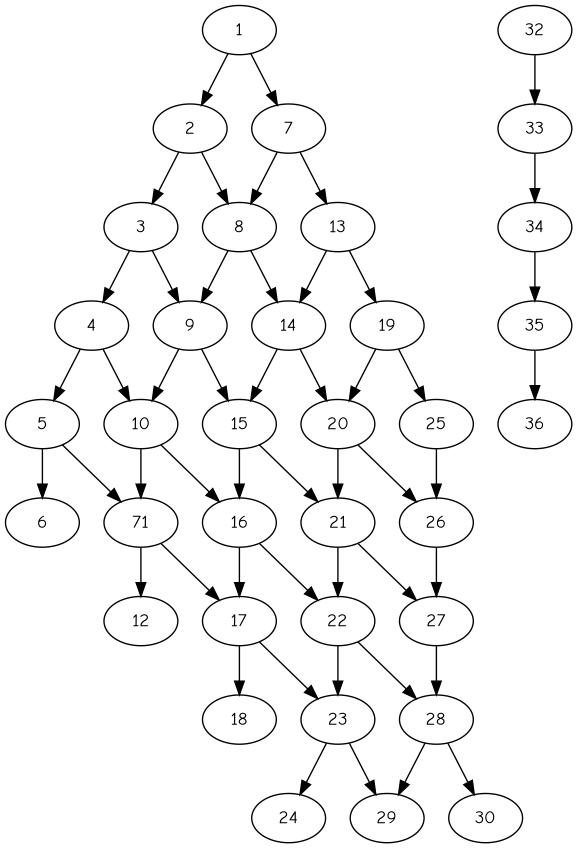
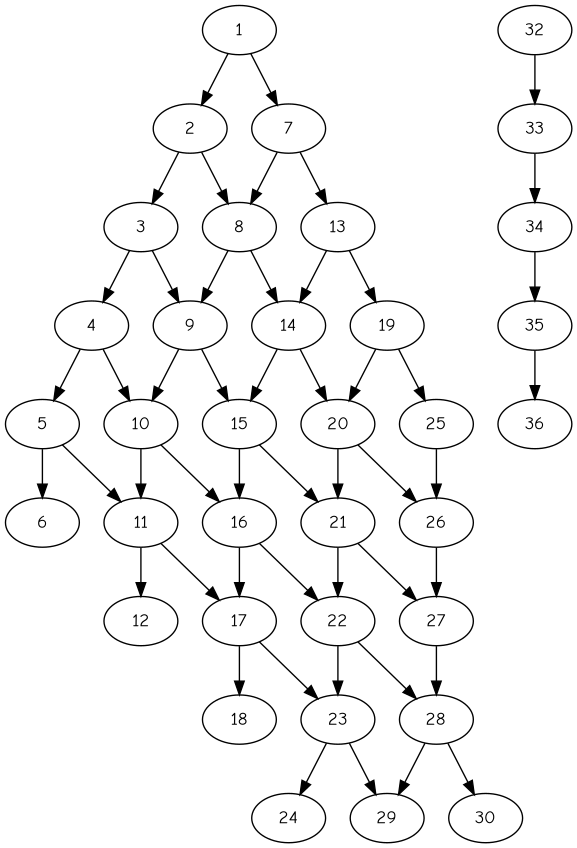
node "71": label "71" -> "11"
